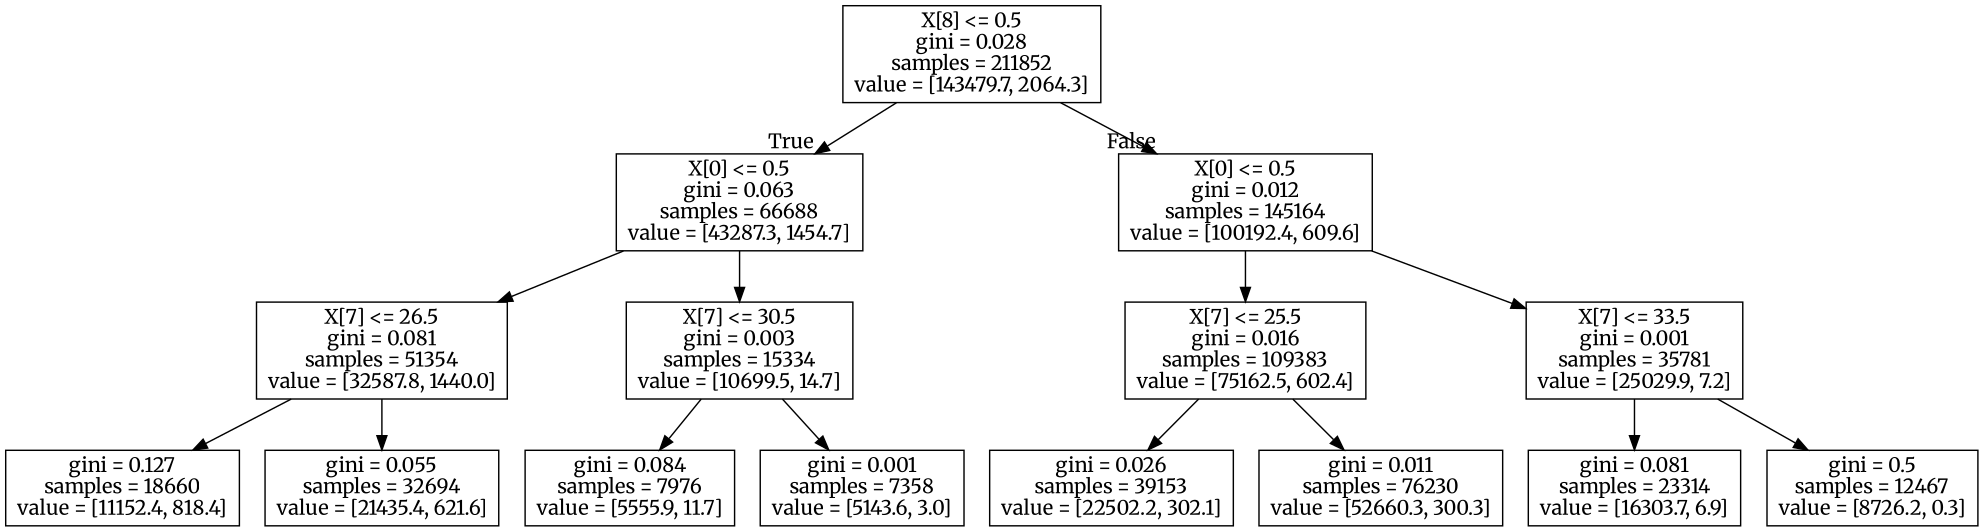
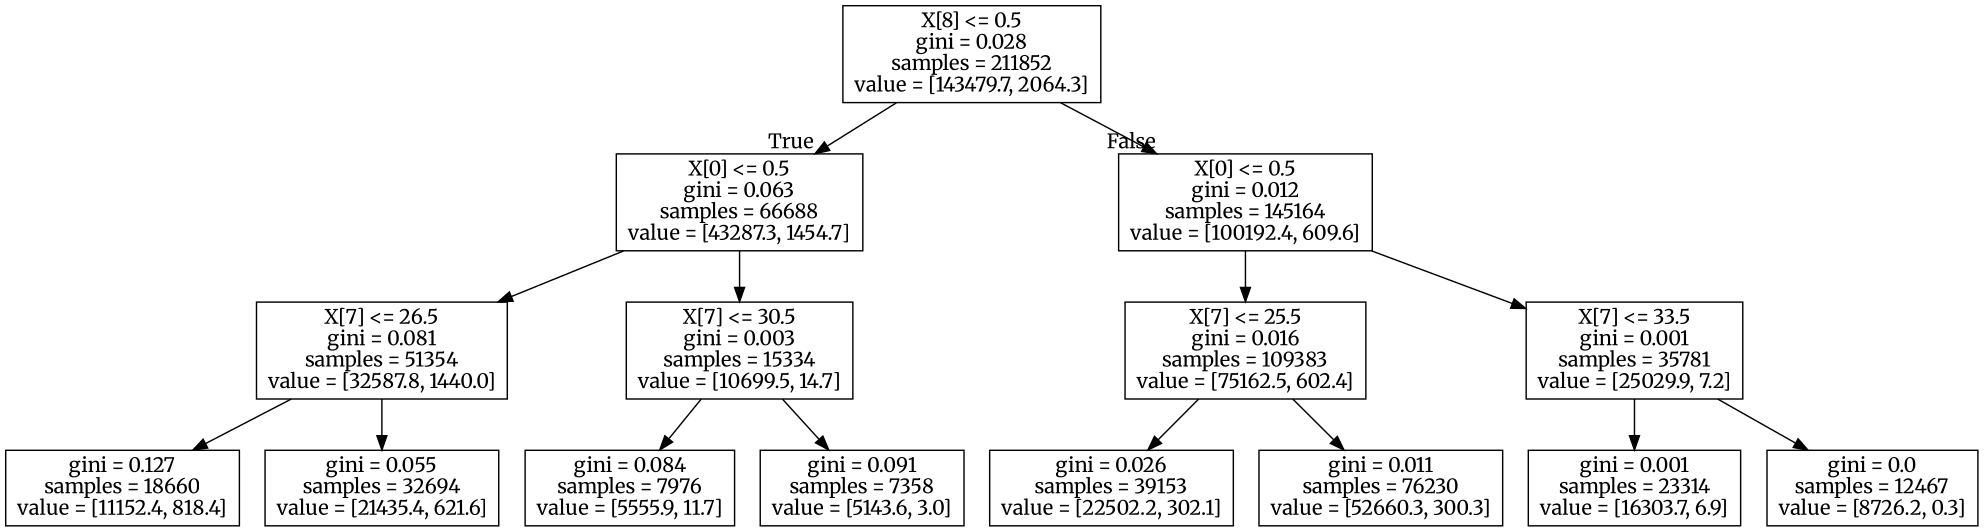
node "gini = 0.001 samples = 7358 value = [5143.6, 3.0]": label "gini = 0.001 samples = 7358 value = [5143.6, 3.0]" -> "gini = 0.091 samples = 7358 value = [5143.6, 3.0]"
node "gini = 0.081 samples = 23314 value = [16303.7, 6.9]": label "gini = 0.081 samples = 23314 value = [16303.7, 6.9]" -> "gini = 0.001 samples = 23314 value = [16303.7, 6.9]"
node "gini = 0.5 samples = 12467 value = [8726.2, 0.3]": label "gini = 0.5 samples = 12467 value = [8726.2, 0.3]" -> "gini = 0.0 samples = 12467 value = [8726.2, 0.3]"
